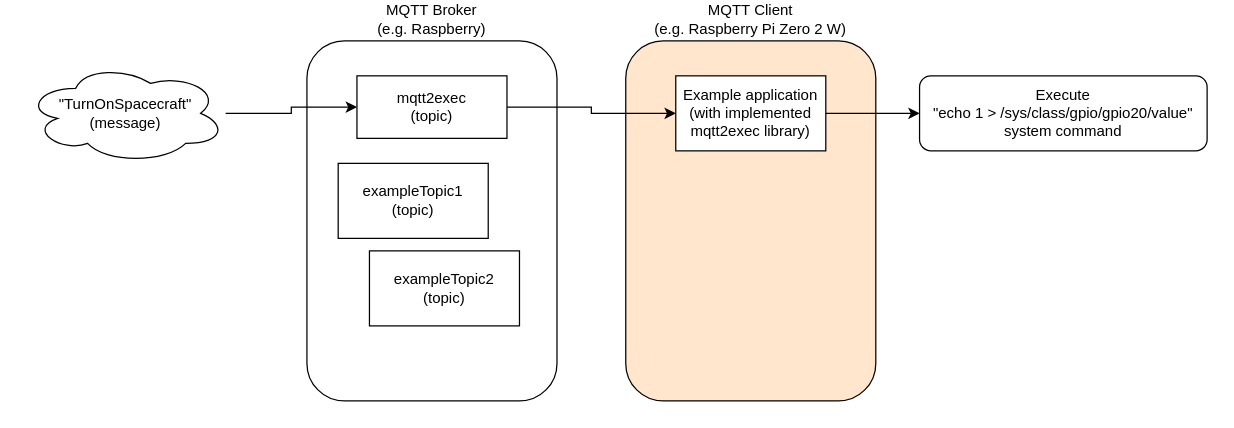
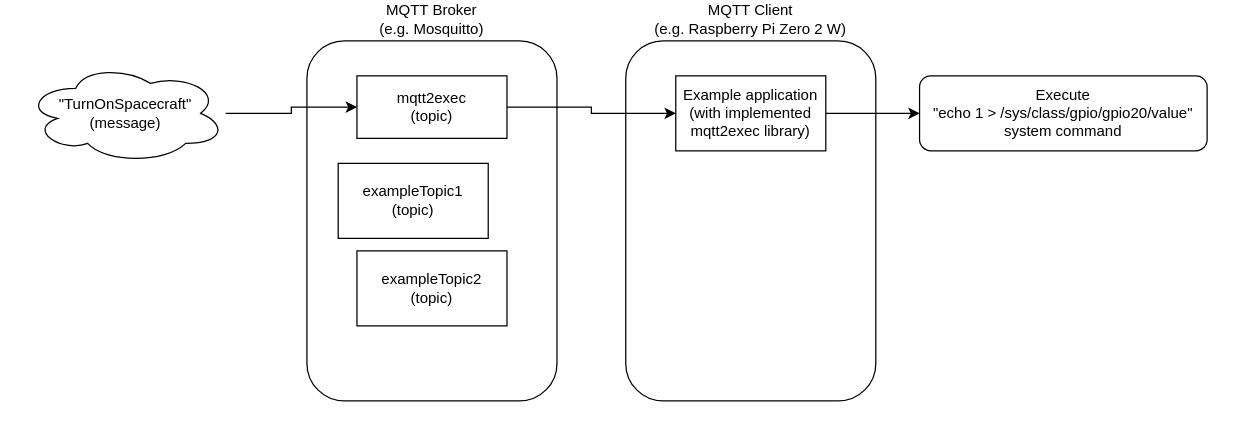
node "MQTT Broker (e.g. Raspberry)": label "MQTT Broker (e.g. Raspberry)" -> "MQTT Broker (e.g. Mosquitto)"
node "MQTT Client (e.g. Raspberry Pi Zero 2 W)": fillcolor #ffe6cc -> #ffffff
node "exampleTopic2 (topic)": moved (444, 288) -> (432, 288)
